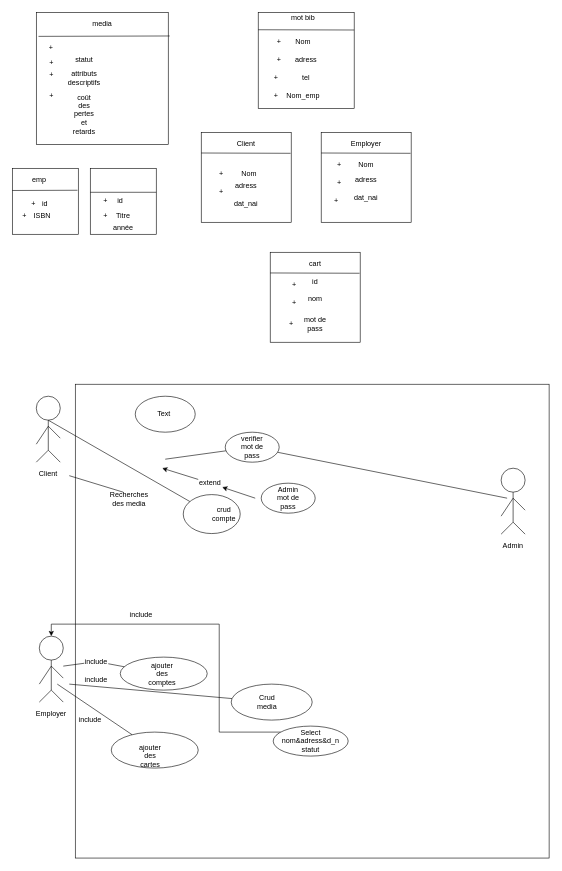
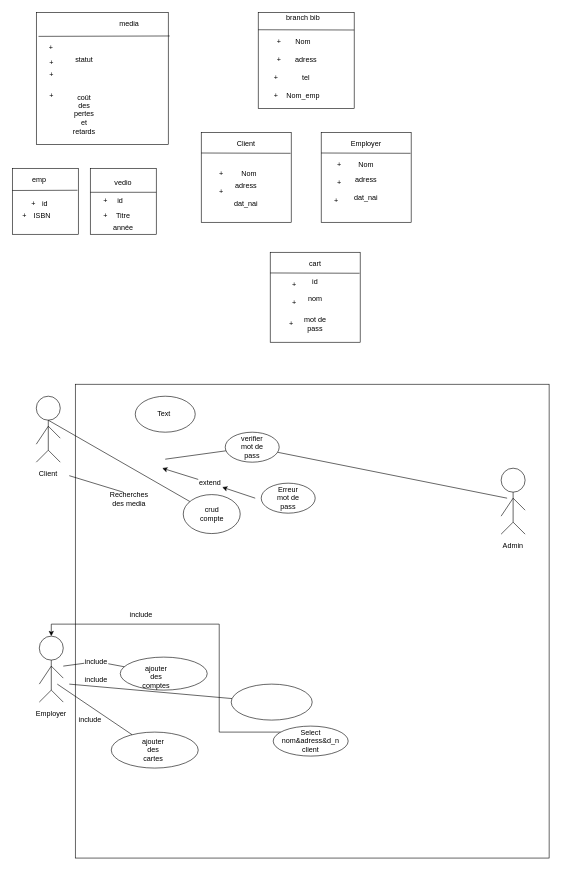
node "mot bib": label "mot bib" -> "branch bib"
node "media": moved (102, 24) -> (129, 24)
node "attributs descriptifs": removed
node "vedio": added
node "Admin mot de pass": label "Admin mot de pass" -> "Erreur mot de pass"
node "crud compte": moved (224, 514) -> (212, 514)
node "ajouter des comptes": moved (162, 674) -> (156, 677)
node "Crud media": removed
node "Select nom&adress&d_n statut": label "Select nom&adress&d_n statut" -> "Select nom&adress&d_n client"
node "ajouter des cartes": moved (150, 756) -> (153, 750)
